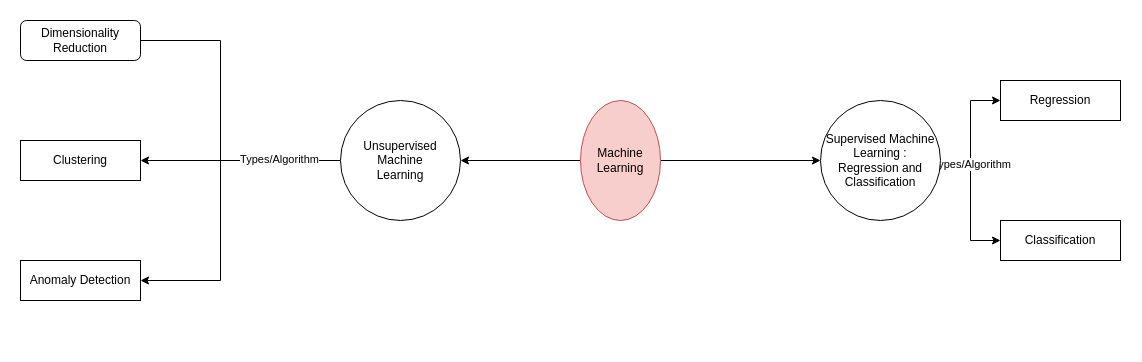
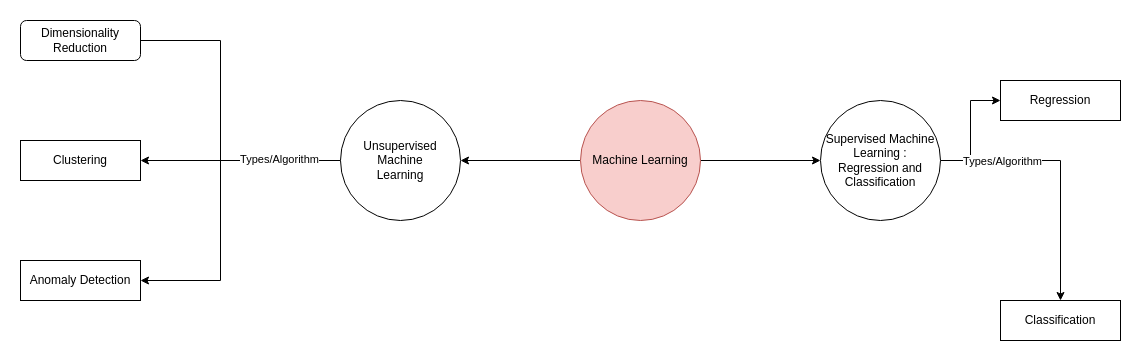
node "Machine Learning": size 80x120 -> 120x120
node "Classification": moved (1061, 241) -> (1061, 321)
